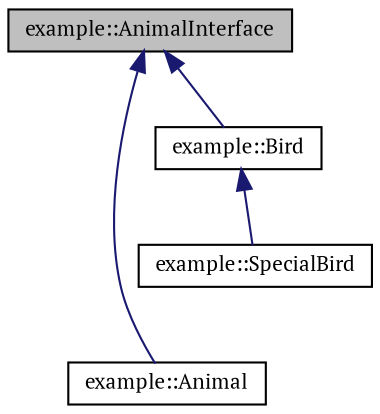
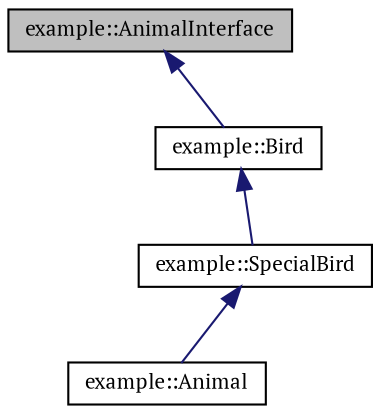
edge "example::Animal" -> "example::AnimalInterface": now "example::Animal" -> "example::SpecialBird"
